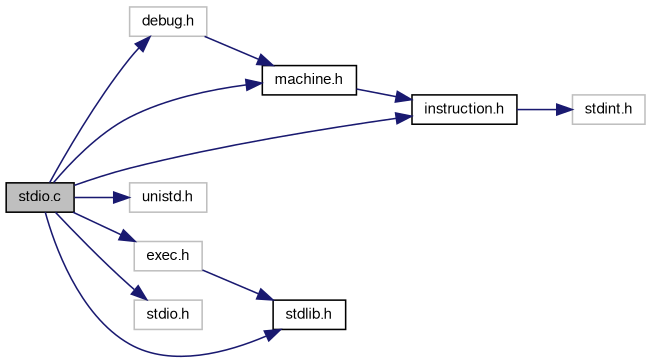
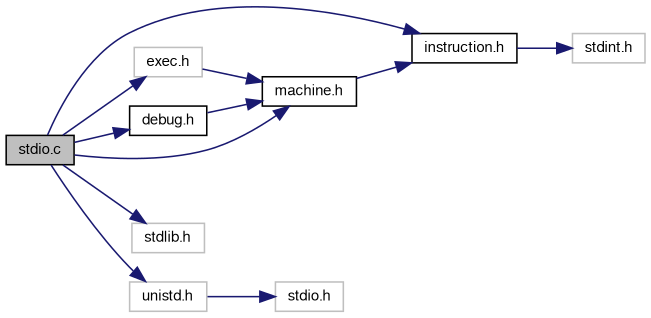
node "debug.h": color grey75 -> black
edge "stdio.c" -> "stdio.h": now "unistd.h" -> "stdio.h"
edge "exec.h" -> "stdlib.h": now "exec.h" -> "machine.h"
node "stdlib.h": color black -> grey75
